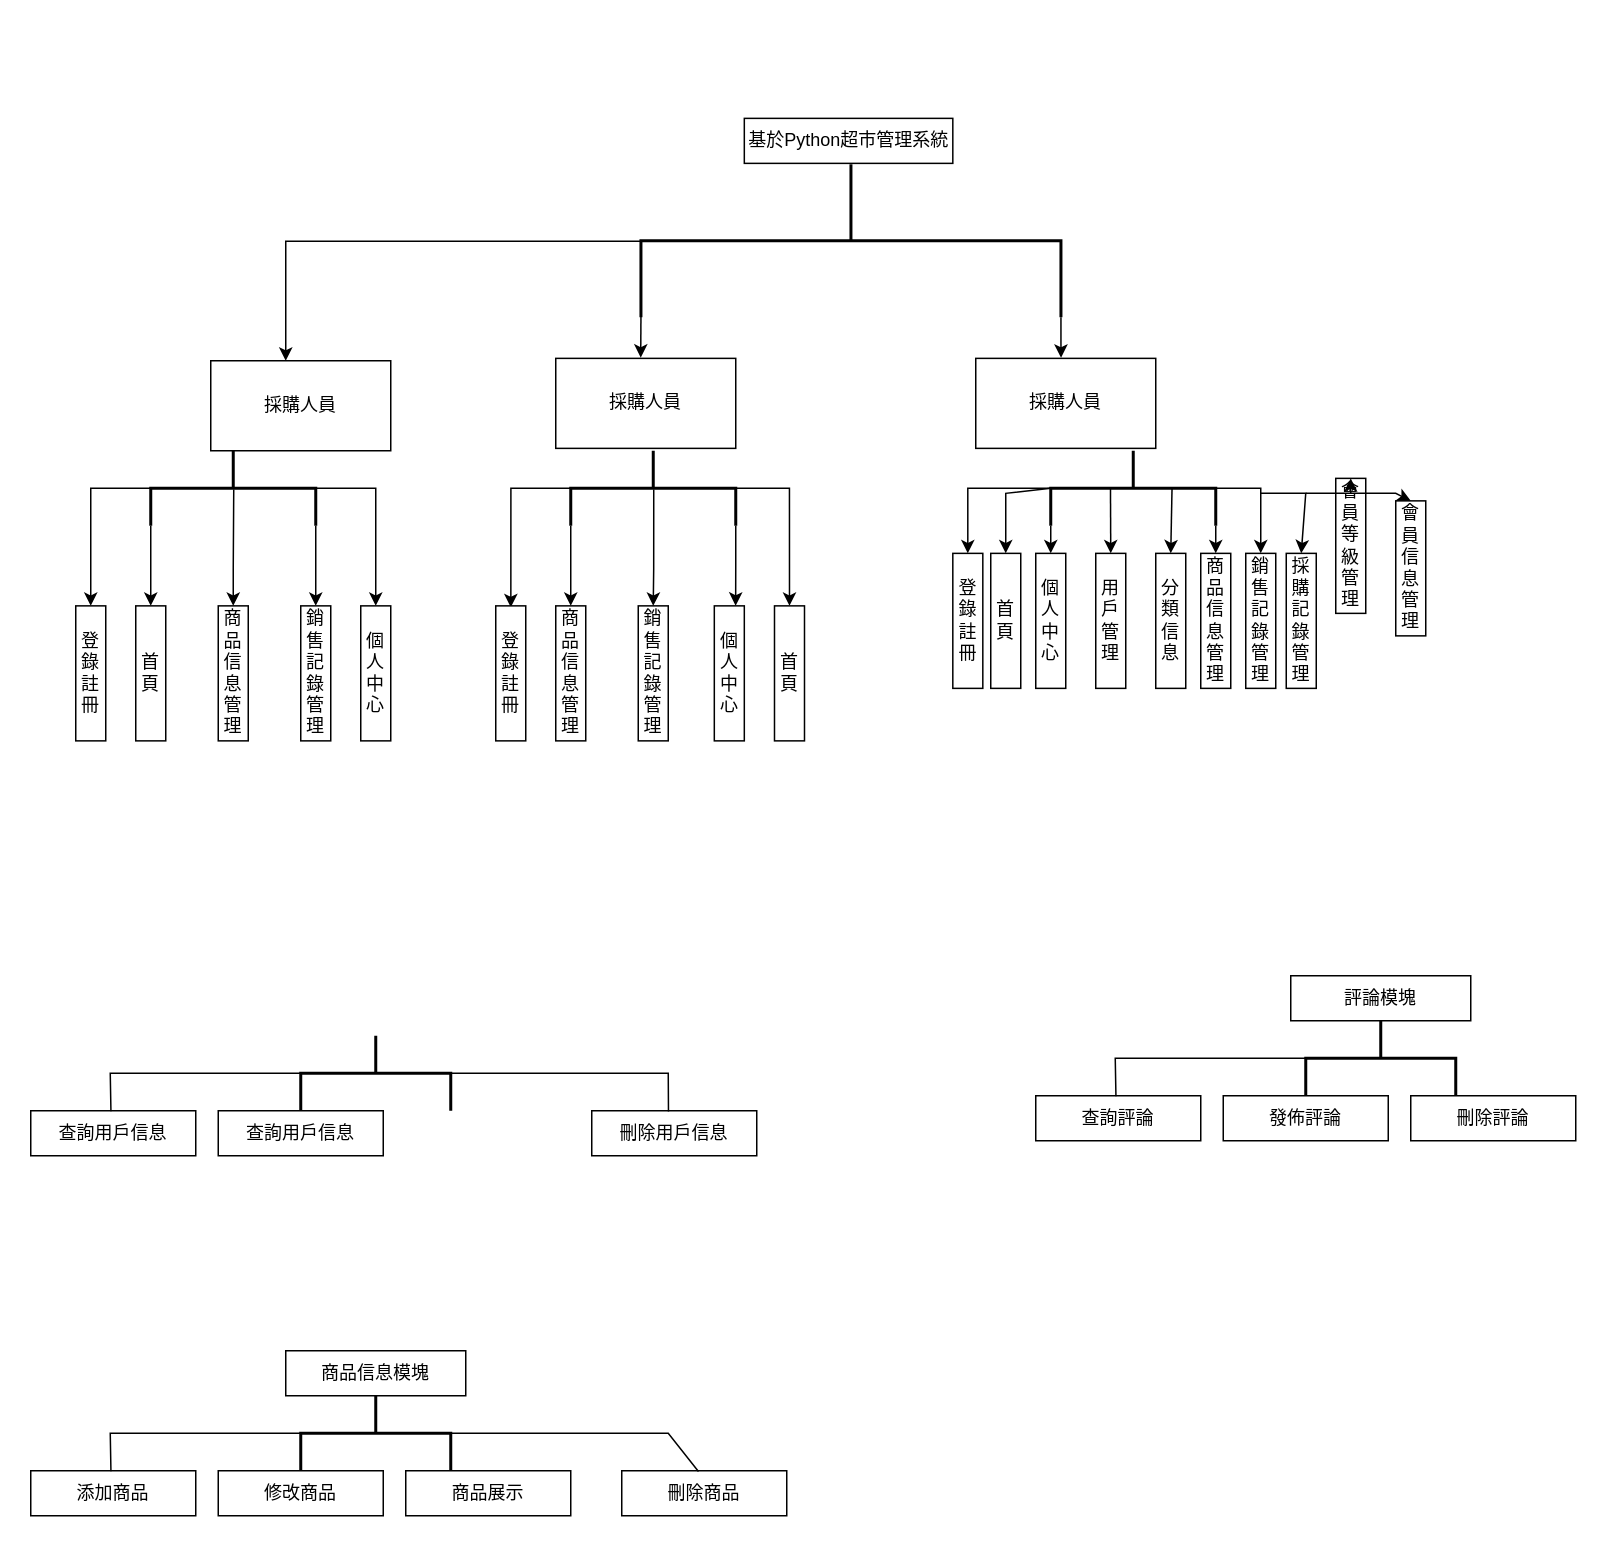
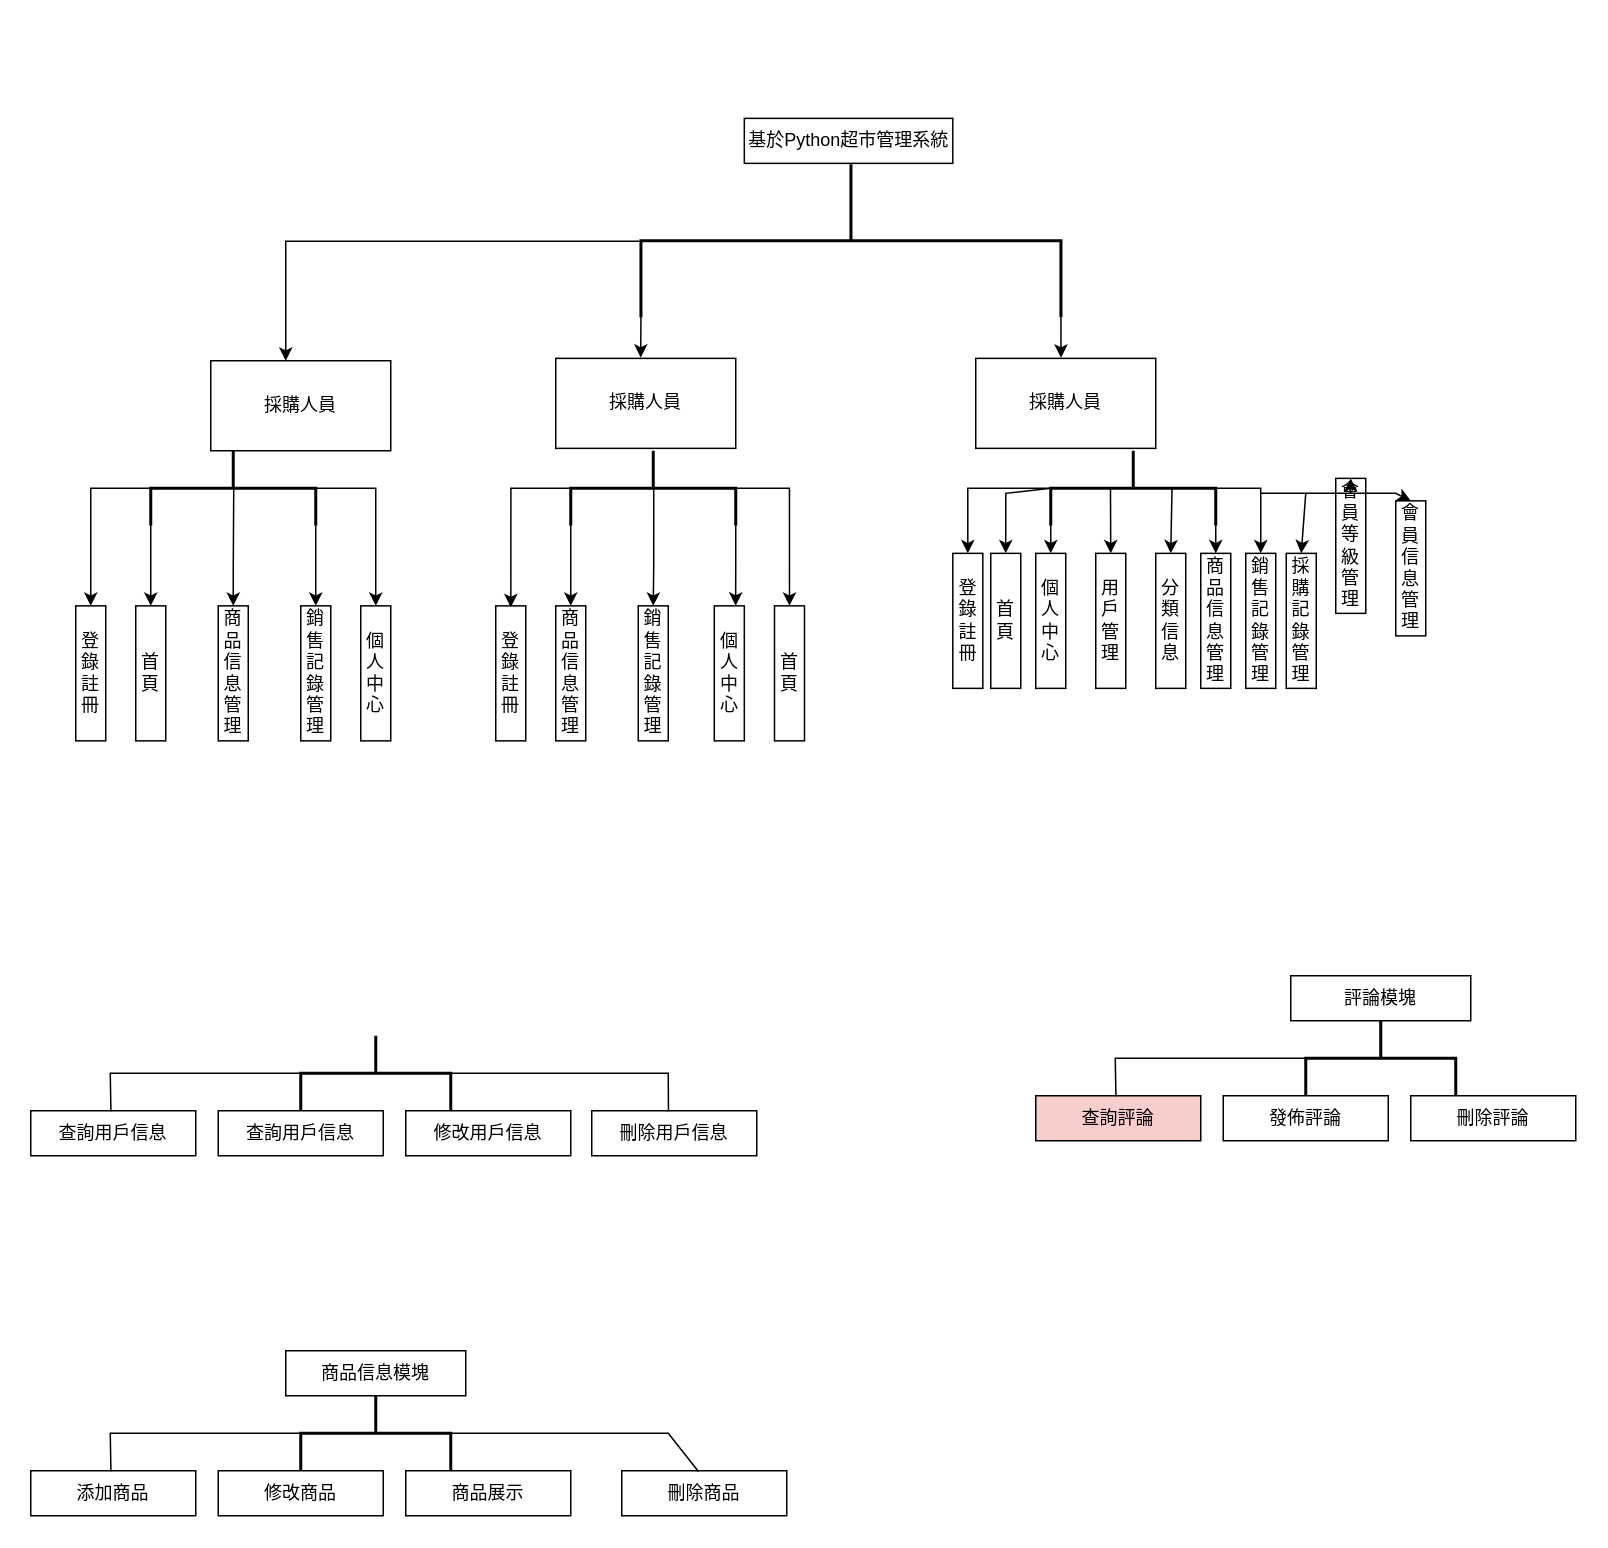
node "查詢評論": fillcolor #ffffff -> #f8cecc
node "修改用戶信息": added
